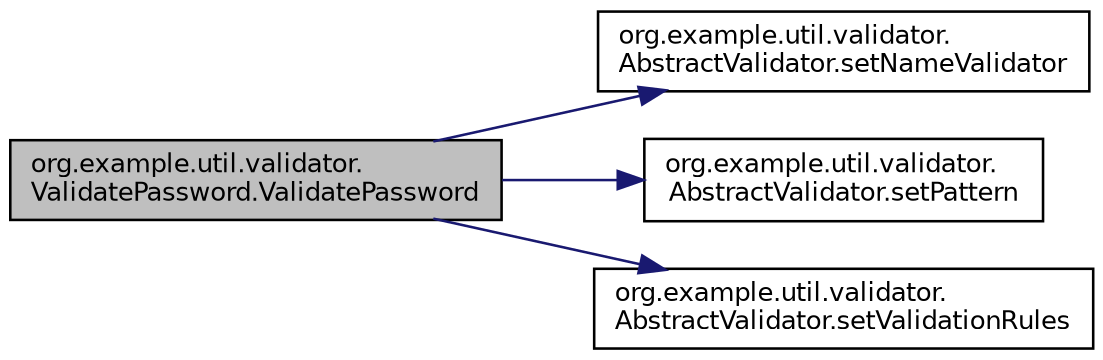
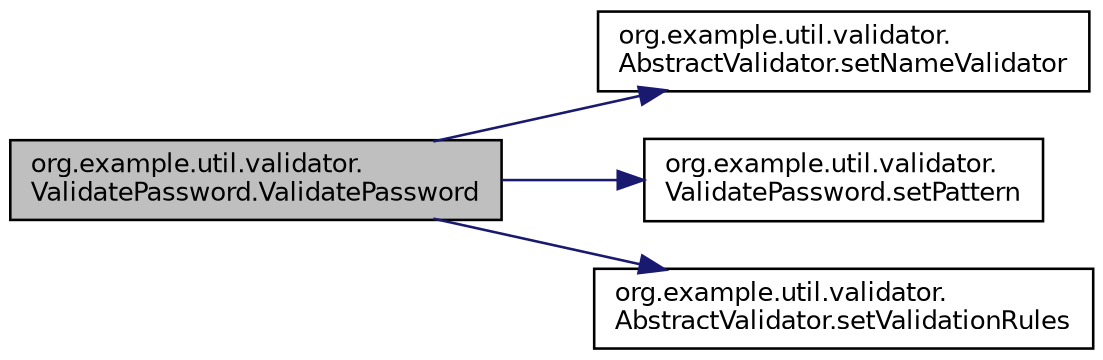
node "org.example.util.validator. AbstractValidator.setPattern": label "org.example.util.validator. AbstractValidator.setPattern" -> "org.example.util.validator. ValidatePassword.setPattern"
